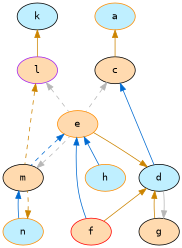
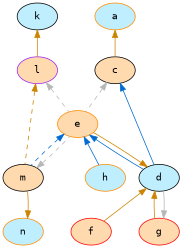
edge "f" -> "e": now "d" -> "e"
edge "m" -> "n": style dashed -> solid
edge "n" -> "m": removed
node "g": color black -> red
